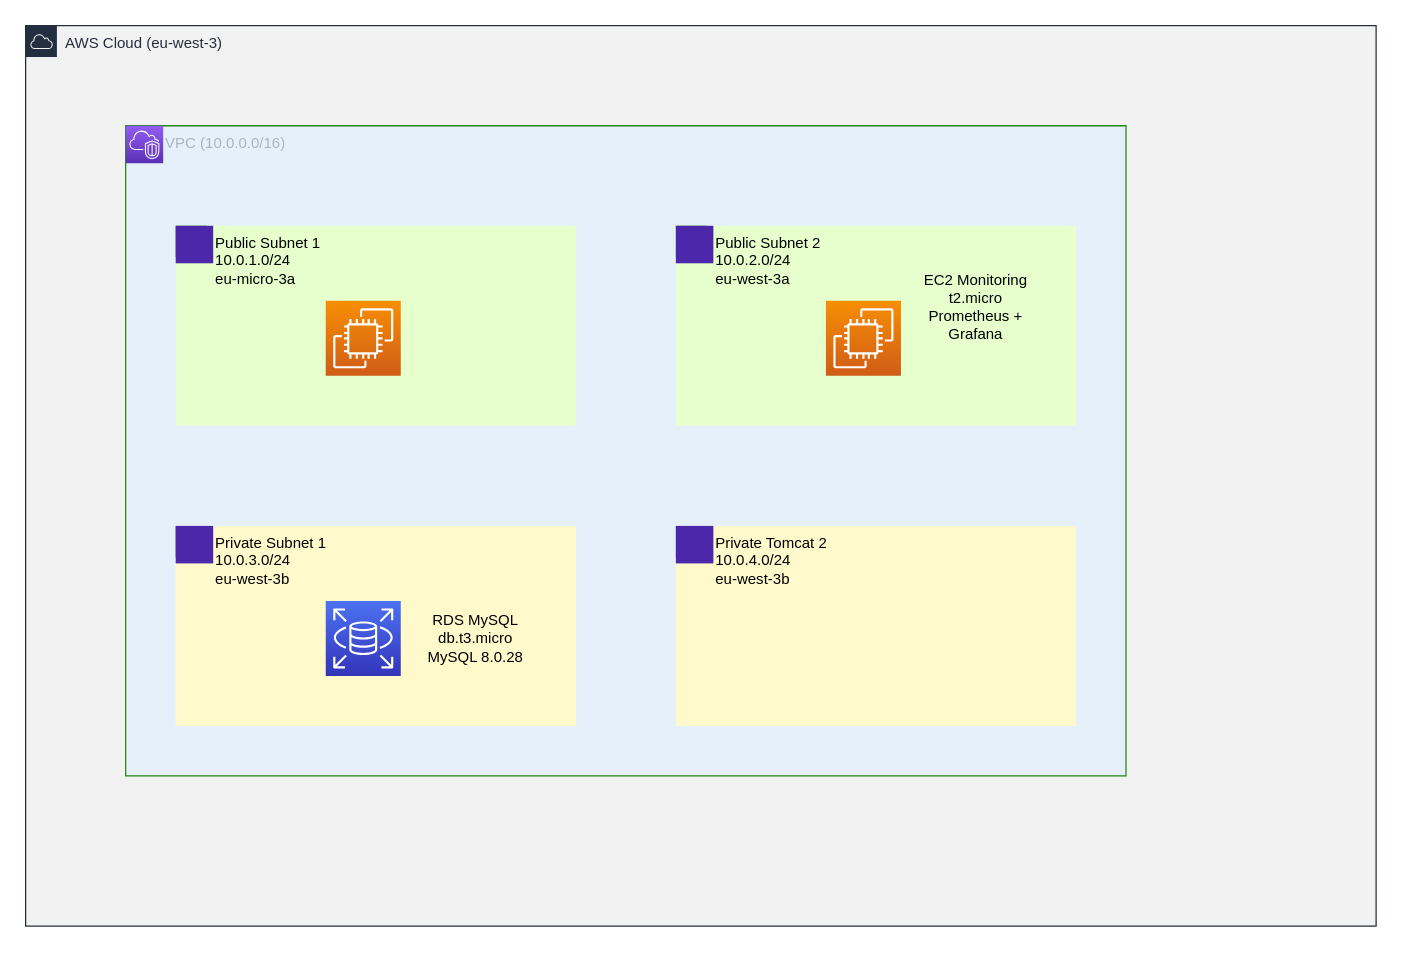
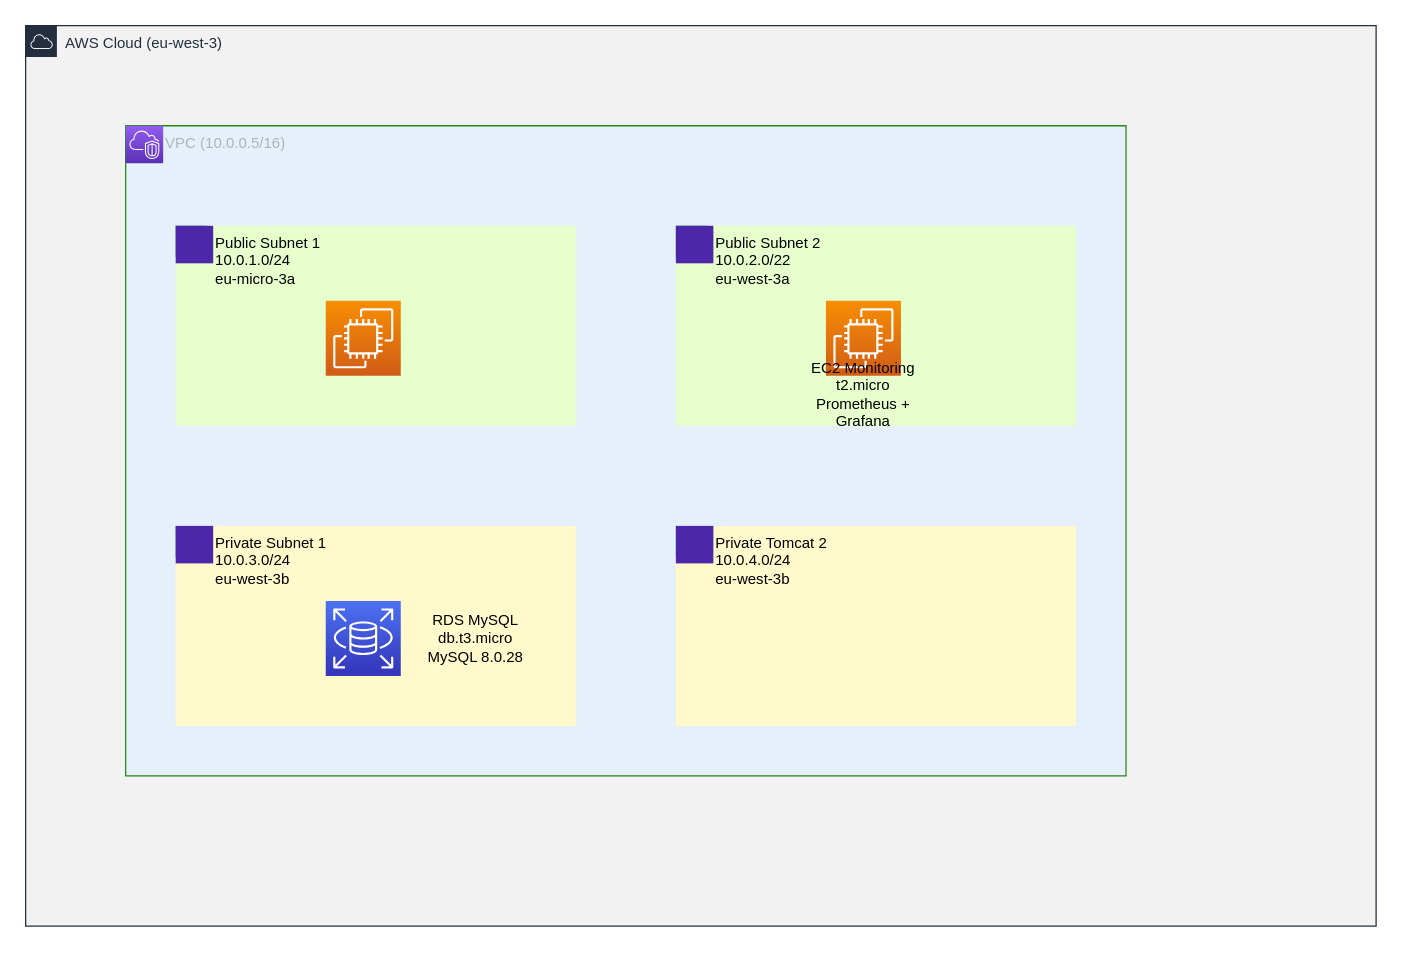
node "VPC (10.0.0.0/16)": label "VPC (10.0.0.0/16)" -> "VPC (10.0.0.5/16)"
node "Public Subnet 2 10.0.2.0/24 eu-west-3a": label "Public Subnet 2 10.0.2.0/24 eu-west-3a" -> "Public Subnet 2 10.0.2.0/22 eu-west-3a"
node "EC2 Monitoring t2.micro Prometheus + Grafana": moved (976, 307) -> (863, 394)
